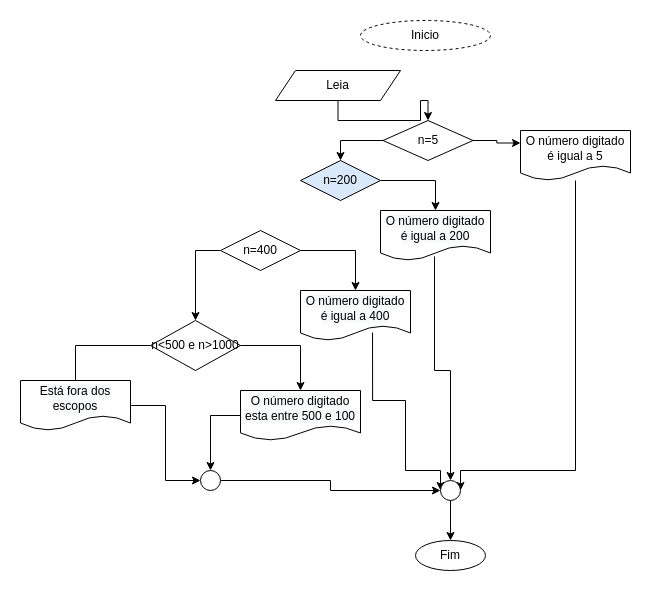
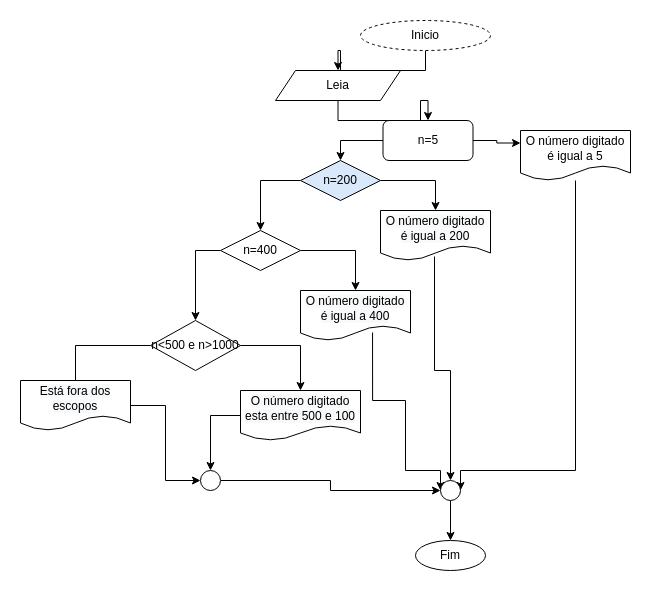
edge "Inicio" -> "Leia": added
node "n=5": shape diamond -> rounded rectangle
edge "n=200" -> "n=400": added
